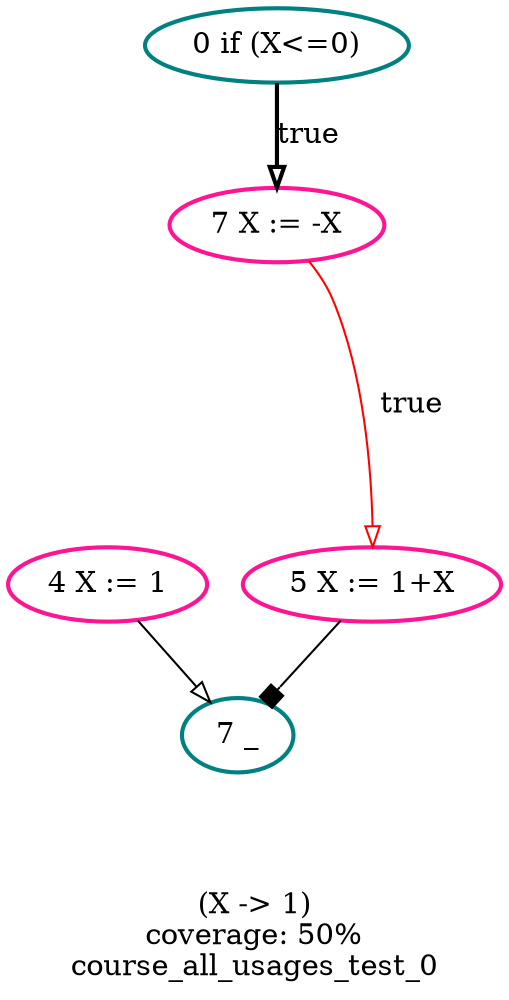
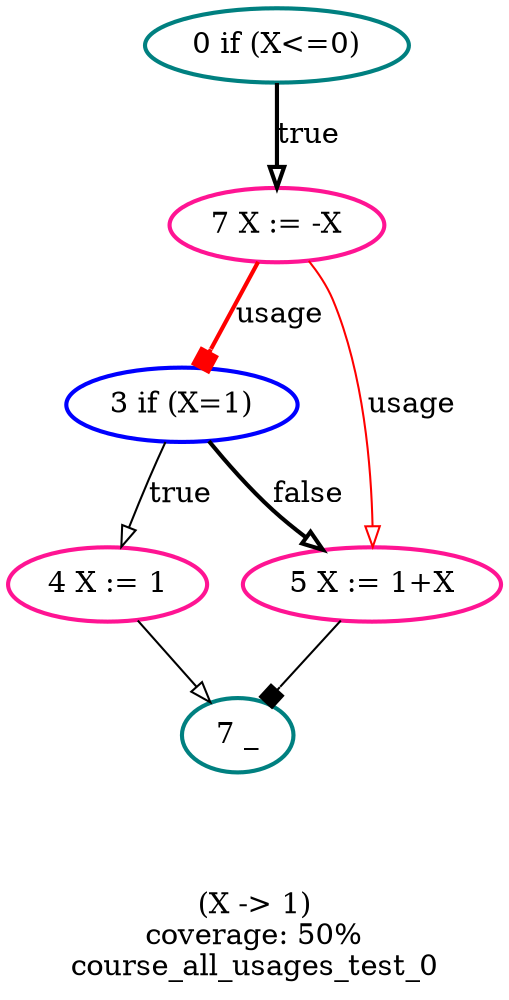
node "3 if (X=1)": added
edge "7 X := -X" -> "5 X := 1+X": label "true" -> "usage"
